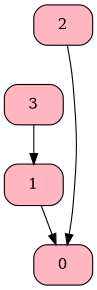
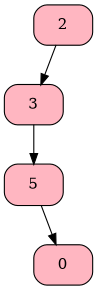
edge "2" -> "0": now "2" -> "3"
node "1": label "1" -> "5"
